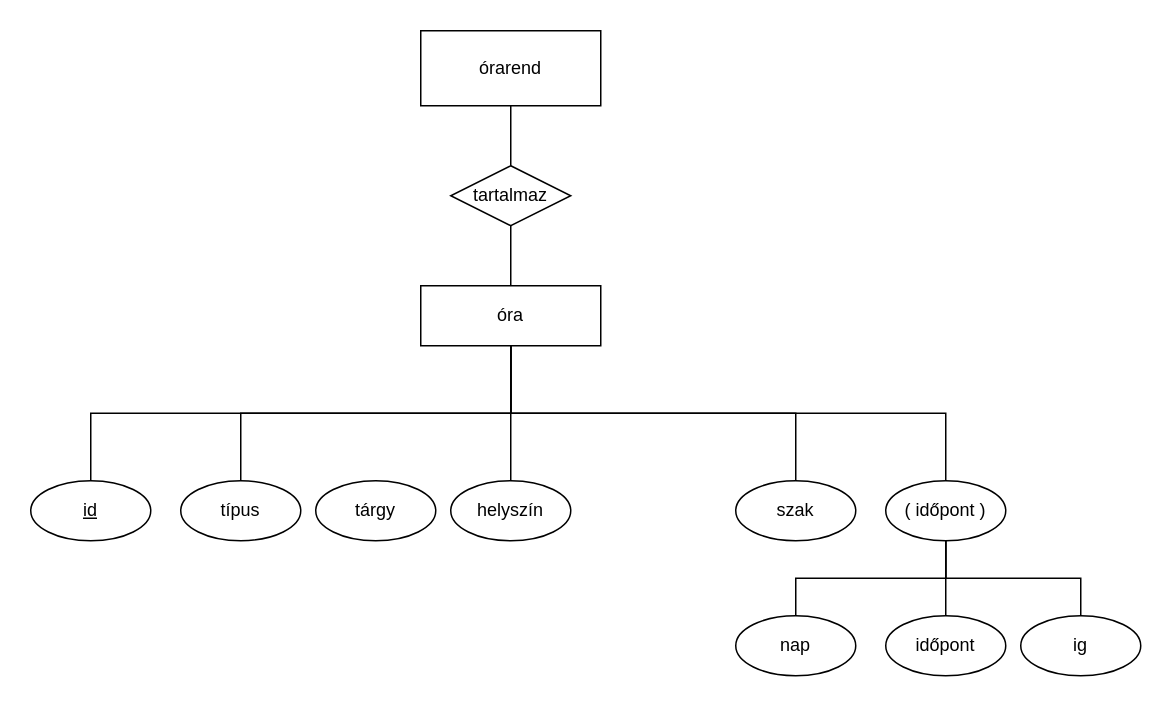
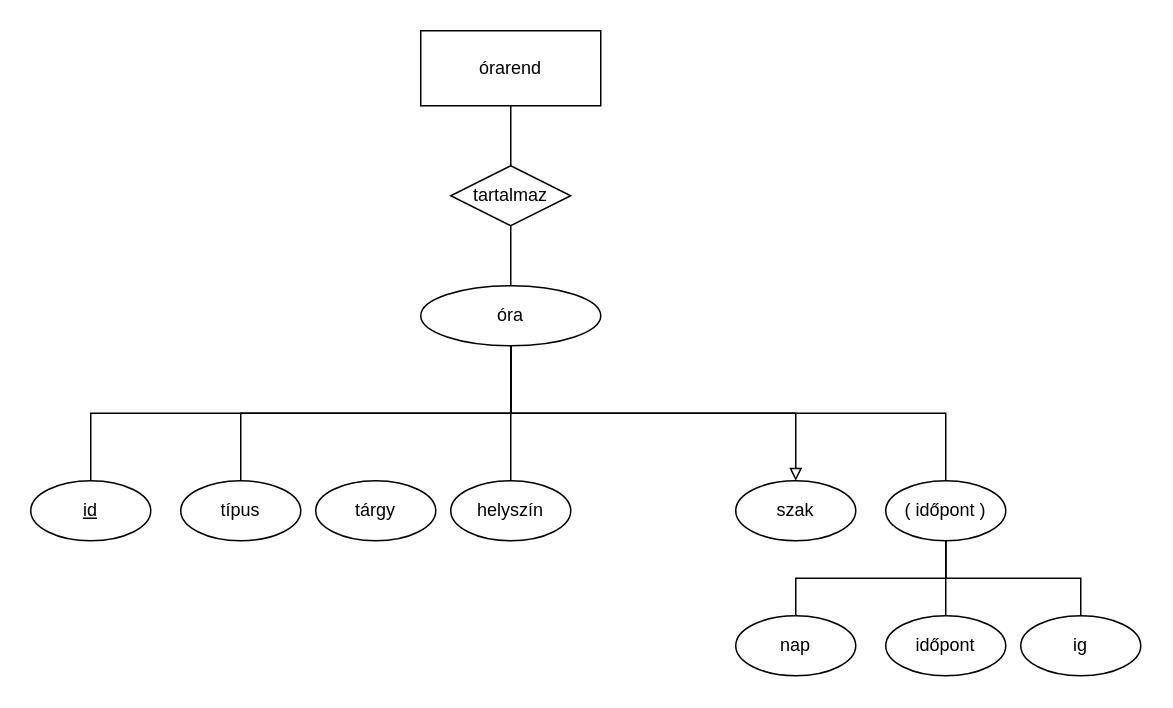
node "óra": shape rectangle -> ellipse
edge "óra" -- "szak": arrowhead none -> block
